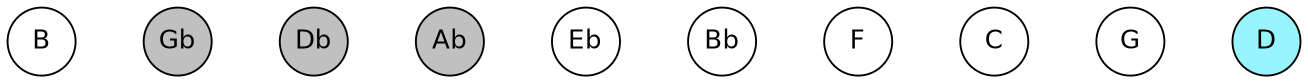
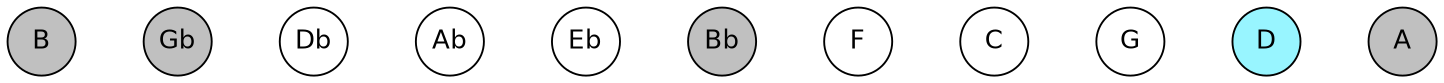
node "B": fillcolor white -> gray
node "Db": fillcolor gray -> white
node "Ab": fillcolor gray -> white
node "Bb": fillcolor white -> gray
node "A": added
